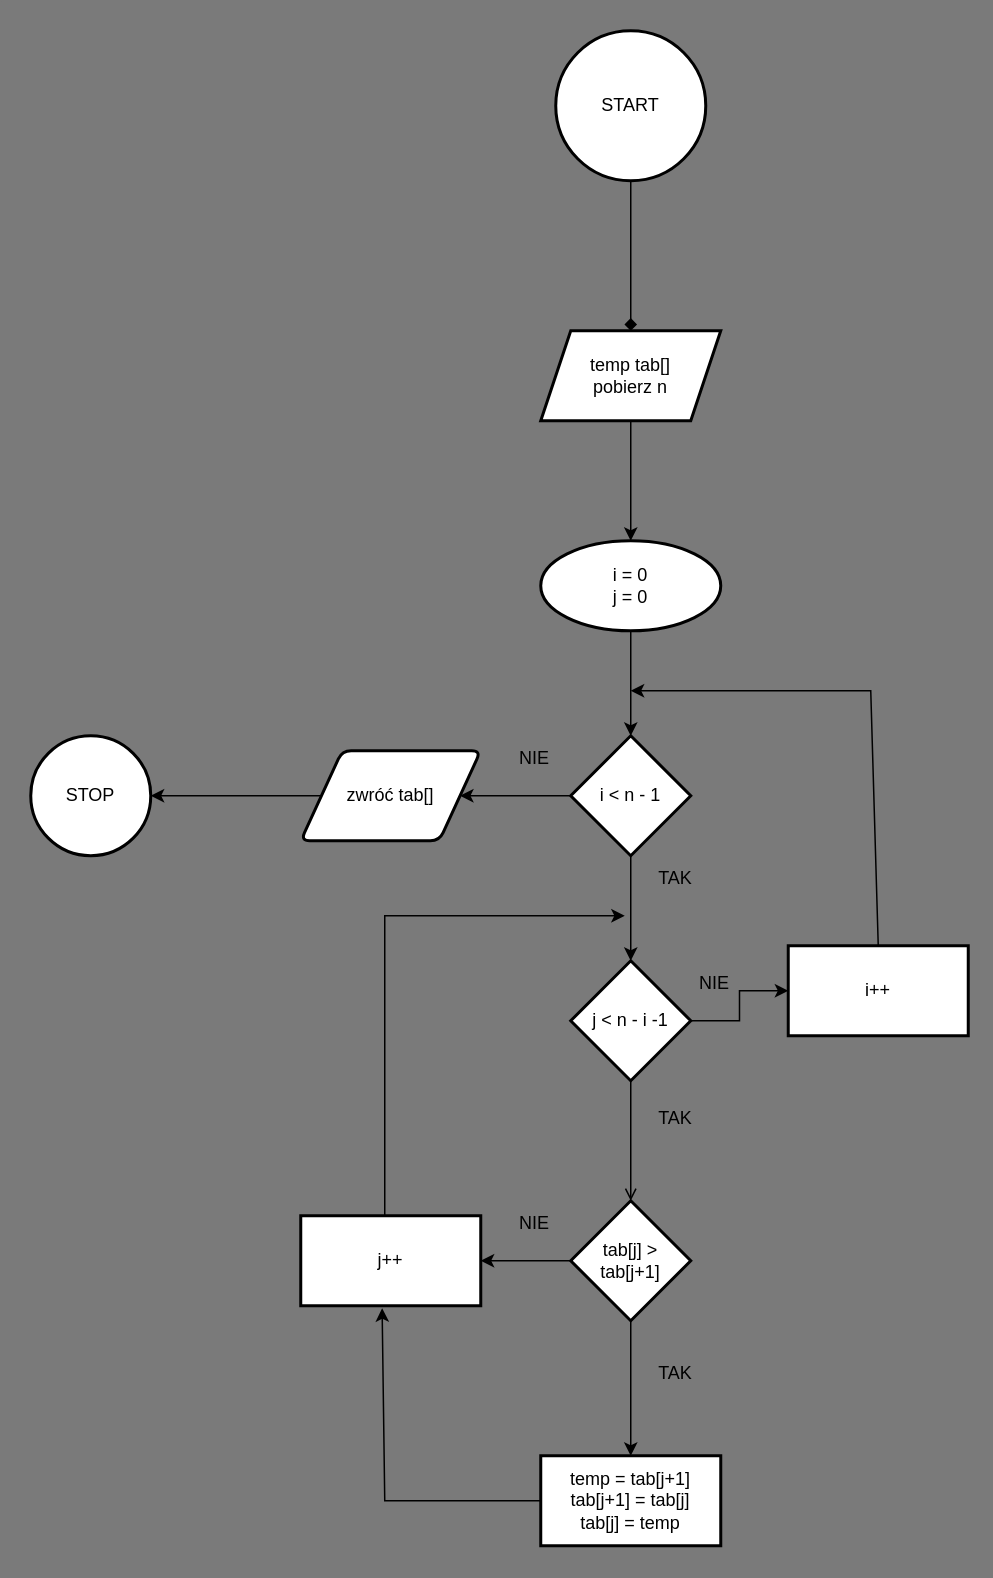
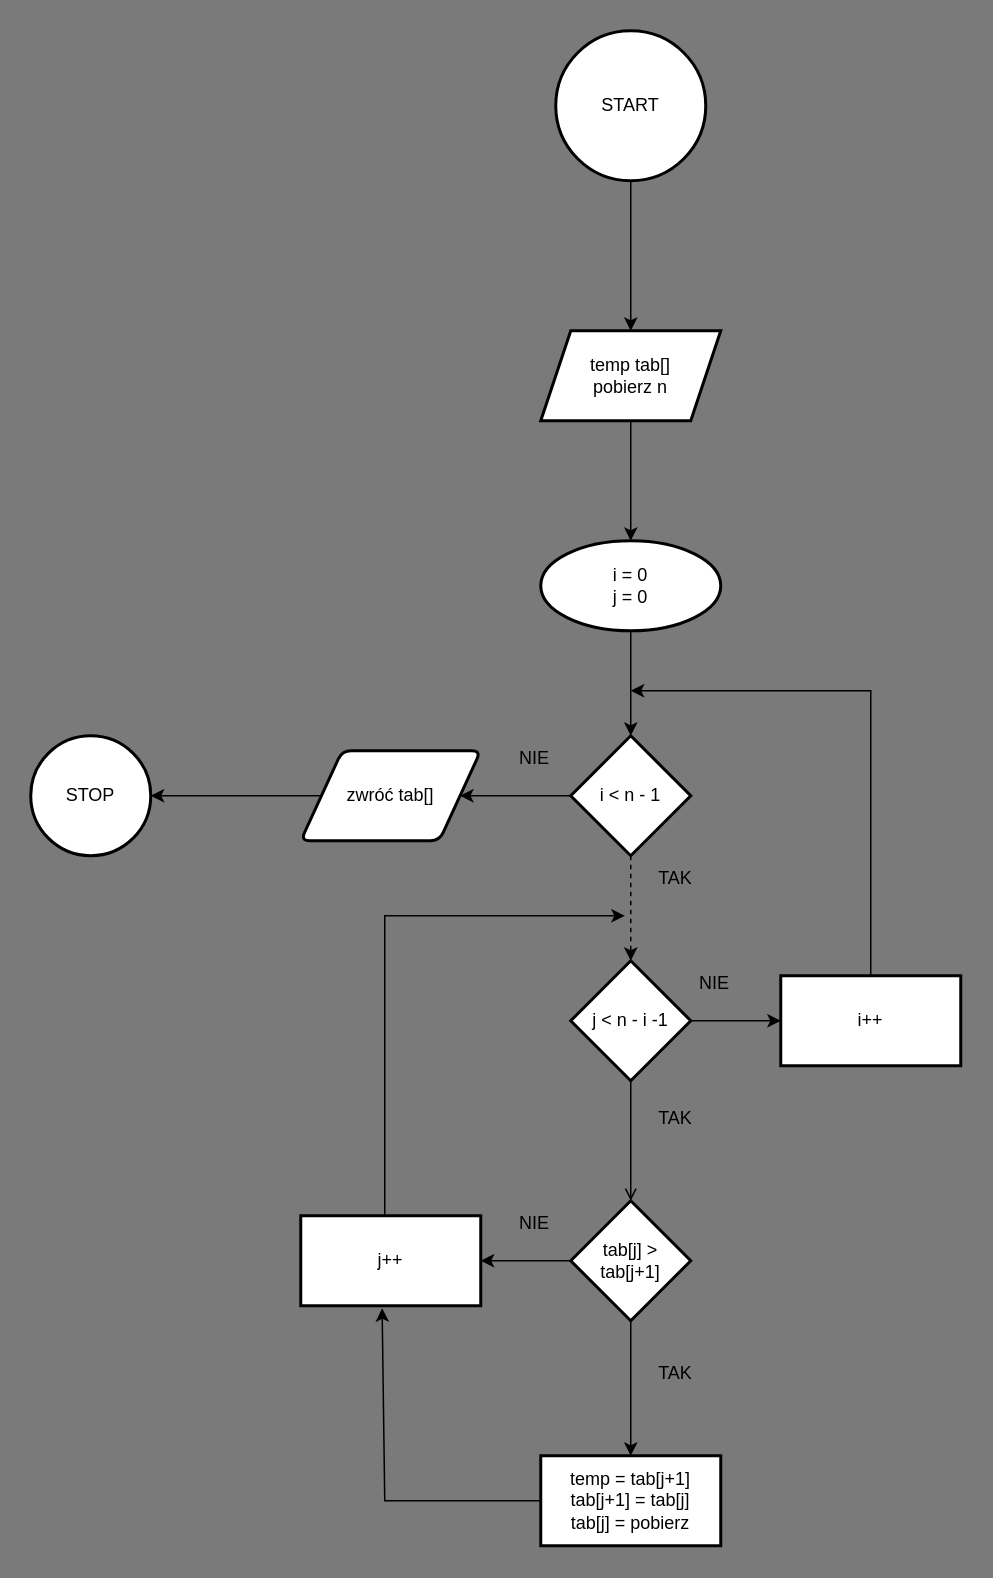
edge "START" -> "temp tab[] pobierz n": arrowhead diamond -> classic
edge "i < n - 1" -> "j < n - i -1": style solid -> dashed
node "i++": moved (878, 991) -> (871, 1021)
node "temp = tab[j+1] tab[j+1] = tab[j] tab[j] = temp": label "temp = tab[j+1] tab[j+1] = tab[j] tab[j] = temp" -> "temp = tab[j+1] tab[j+1] = tab[j] tab[j] = pobierz"
